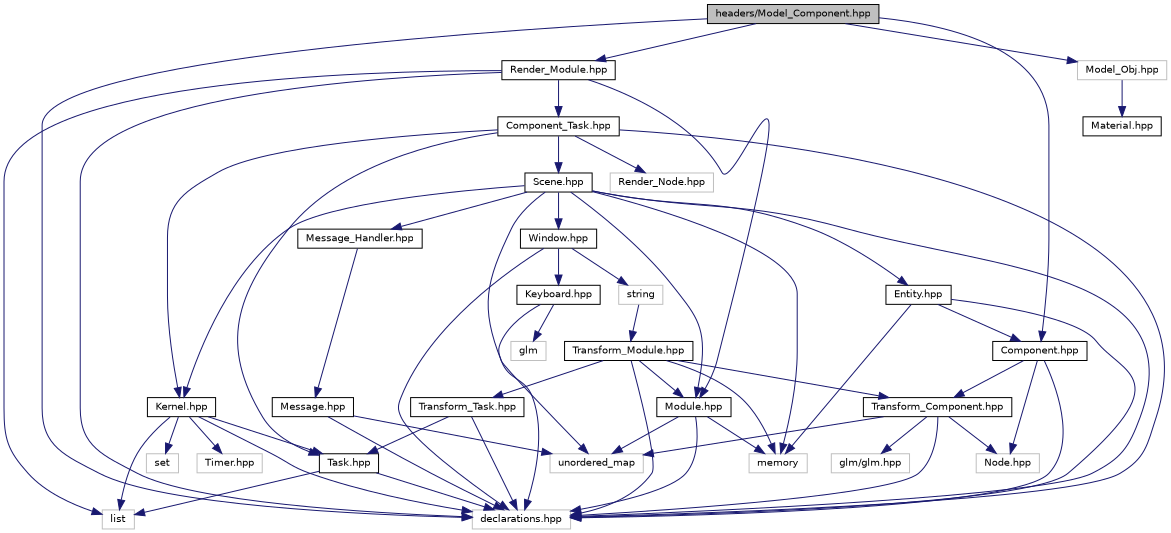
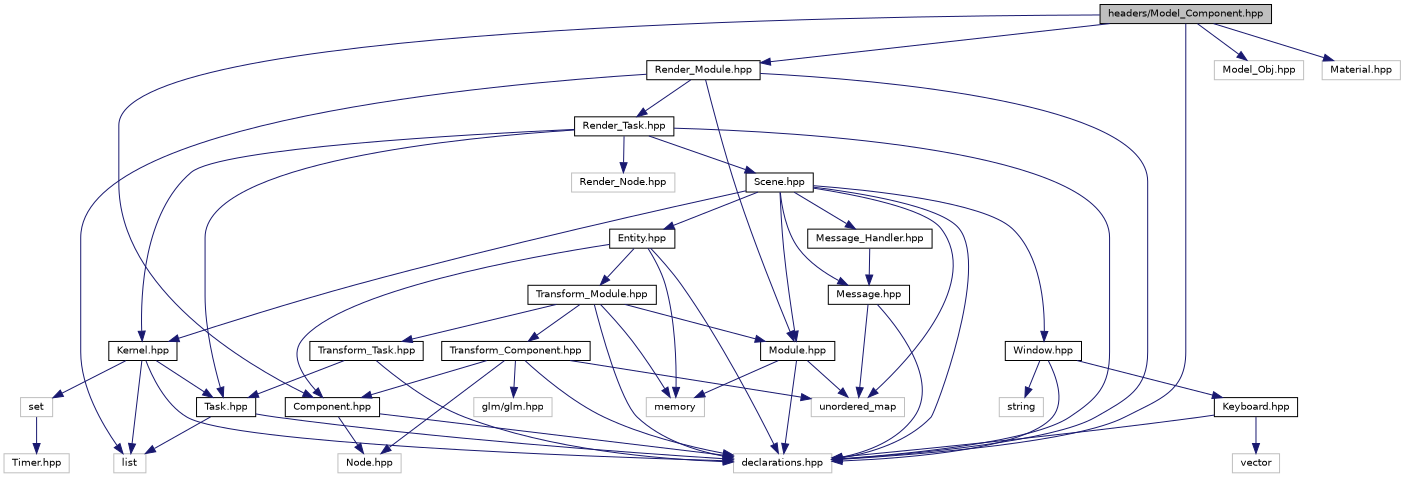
edge "Model_Obj.hpp" -> "Material.hpp": now "headers/Model_Component.hpp" -> "Material.hpp"
node "Component_Task.hpp": label "Component_Task.hpp" -> "Render_Task.hpp"
node "Material.hpp": color black -> grey75
edge "Scene.hpp" -> "memory": now "Scene.hpp" -> "Message.hpp"
edge "string" -> "Transform_Module.hpp": now "Entity.hpp" -> "Transform_Module.hpp"
node "glm": label "glm" -> "vector"
edge "Component.hpp" -> "Transform_Component.hpp": reversed
edge "Kernel.hpp" -> "Timer.hpp": now "set" -> "Timer.hpp"
